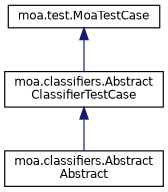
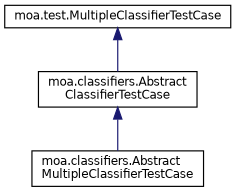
node "moa.test.MoaTestCase": label "moa.test.MoaTestCase" -> "moa.test.MultipleClassifierTestCase"
node "moa.classifiers.Abstract Abstract": label "moa.classifiers.Abstract Abstract" -> "moa.classifiers.Abstract MultipleClassifierTestCase"
